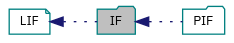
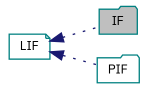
edge "PIF" -> "IF": now "PIF" -> "LIF"
